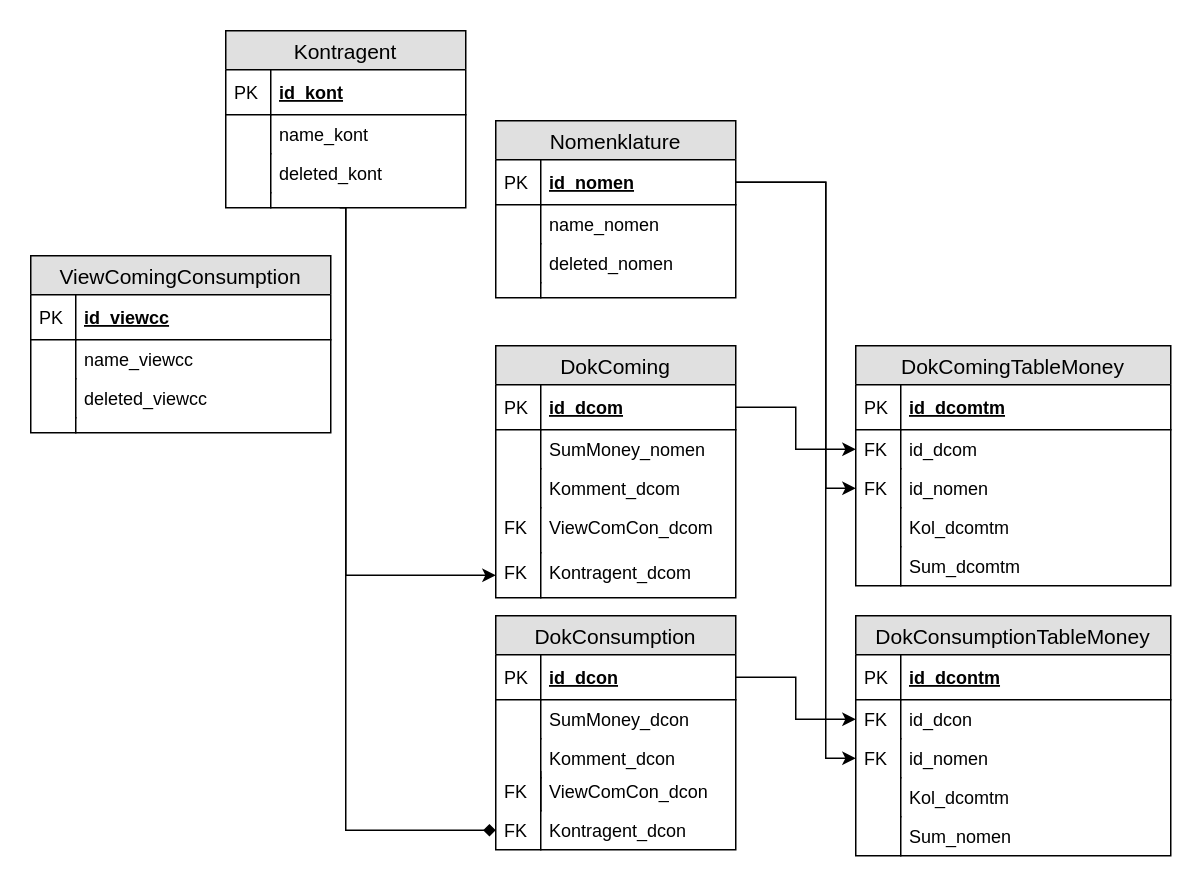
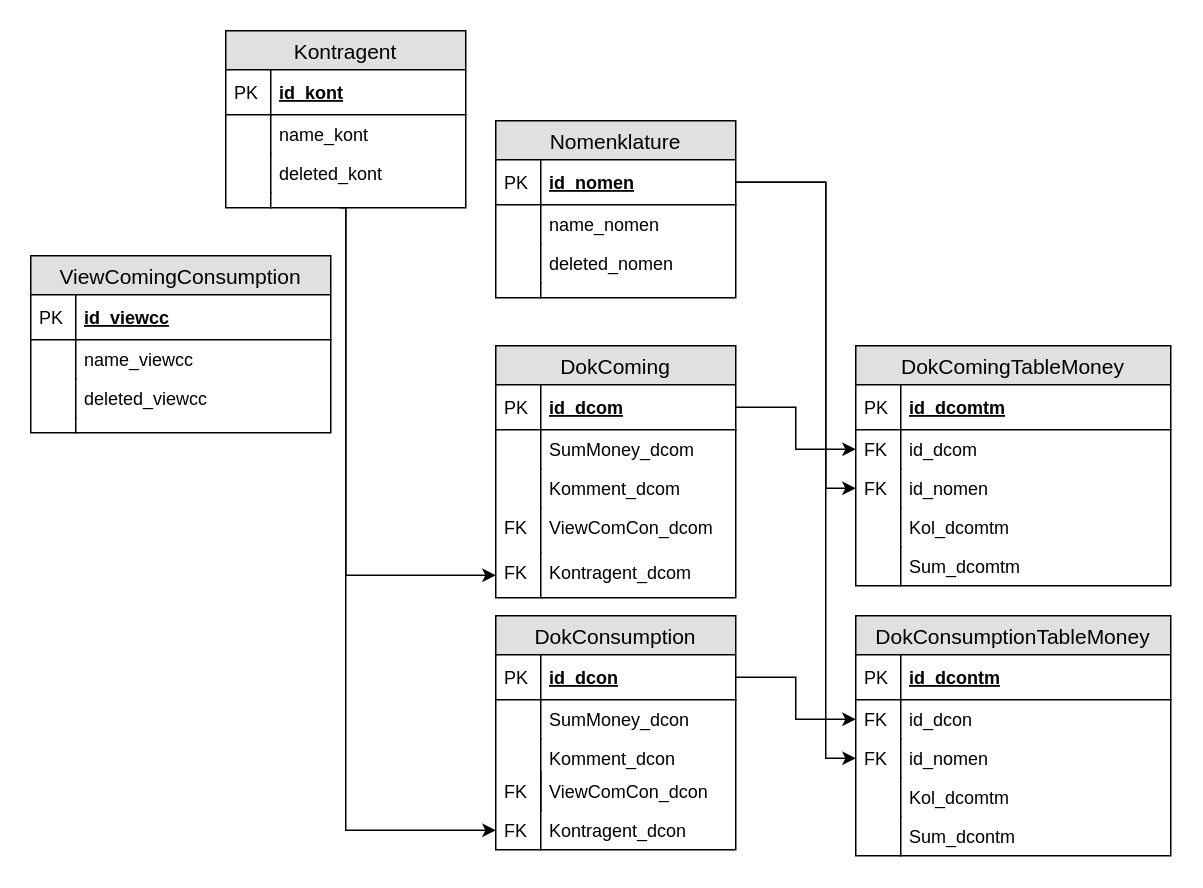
node "SumMoney_nomen": label "SumMoney_nomen" -> "SumMoney_dcom"
edge "Kontragent" -> "Kontragent_dcon": arrowhead diamond -> classic
node "Sum_nomen": label "Sum_nomen" -> "Sum_dcontm"
